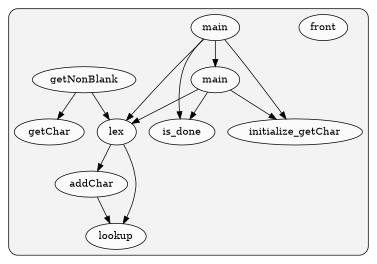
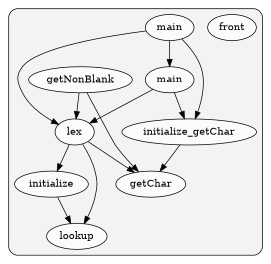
node "is_done": removed
edge "lex" -> "getChar": added
edge "initialize_getChar" -> "getChar": added
node "addChar": label "addChar" -> "initialize"
